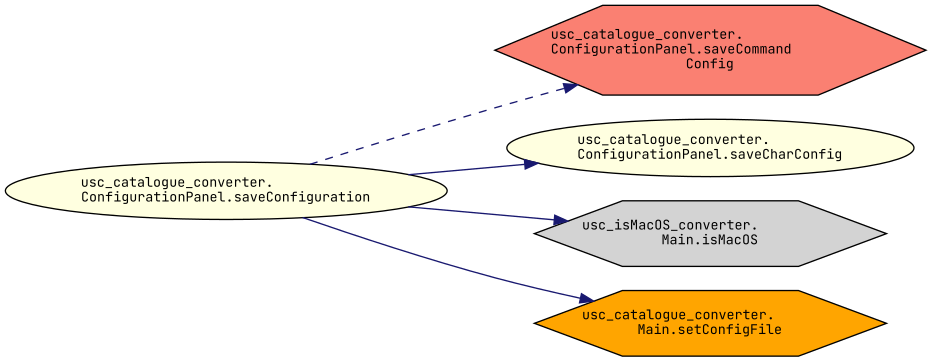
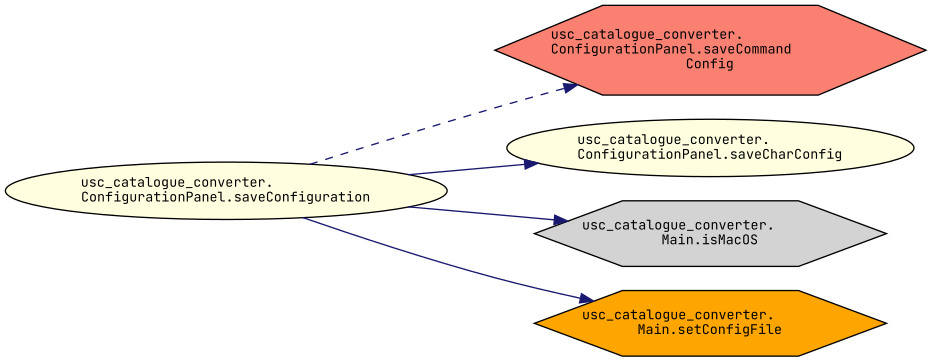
node "usc_isMacOS_converter. Main.isMacOS": label "usc_isMacOS_converter. Main.isMacOS" -> "usc_catalogue_converter. Main.isMacOS"
